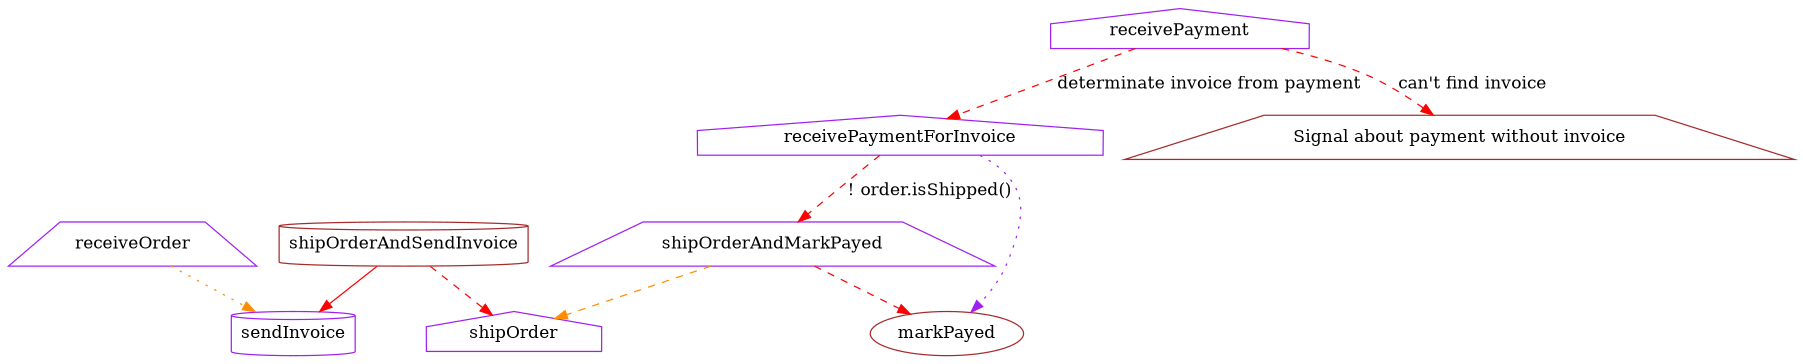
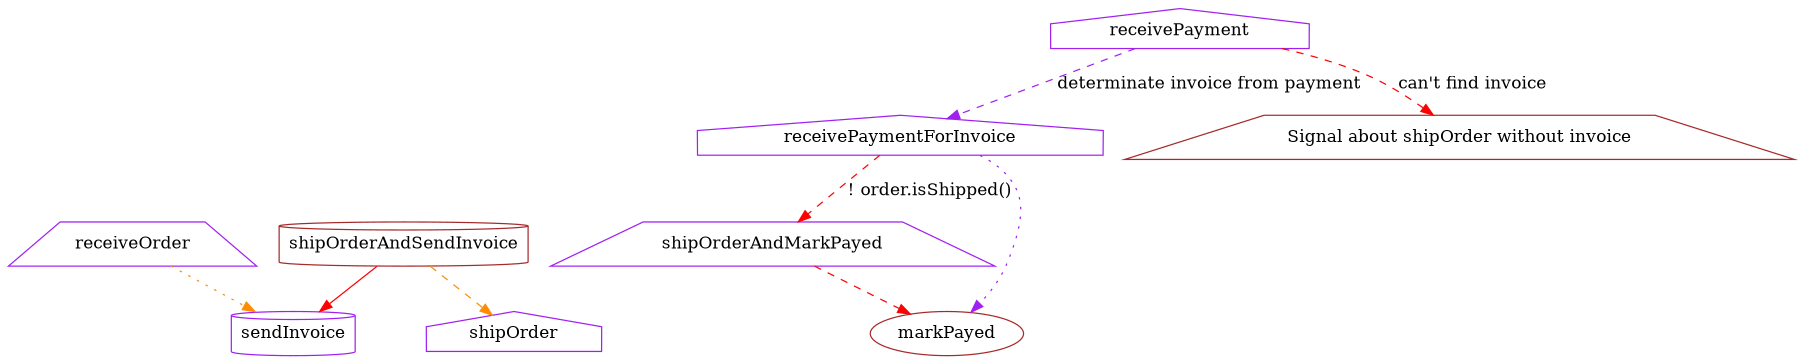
edge "receivePayment" -> "receivePaymentForInvoice": color red -> purple
node "Signal about payment without invoice": label "Signal about payment without invoice" -> "Signal about shipOrder without invoice"
edge "shipOrderAndSendInvoice" -> "shipOrder": color red -> darkorange
edge "shipOrderAndMarkPayed" -> "shipOrder": removed
